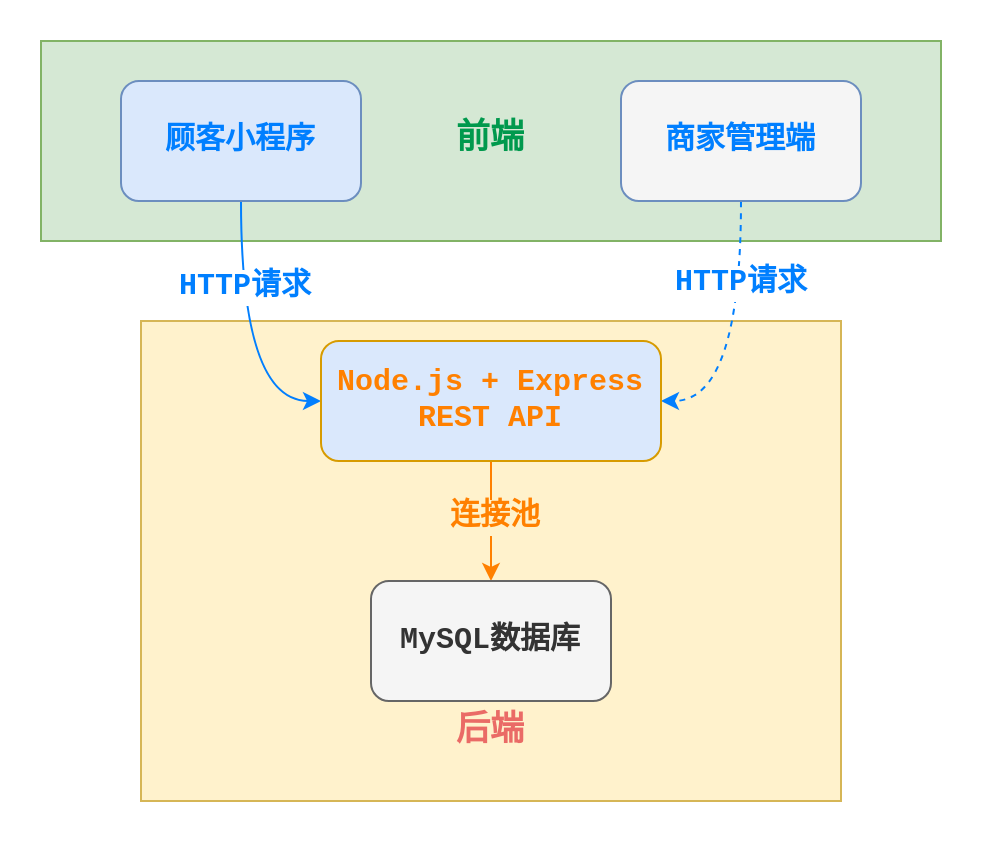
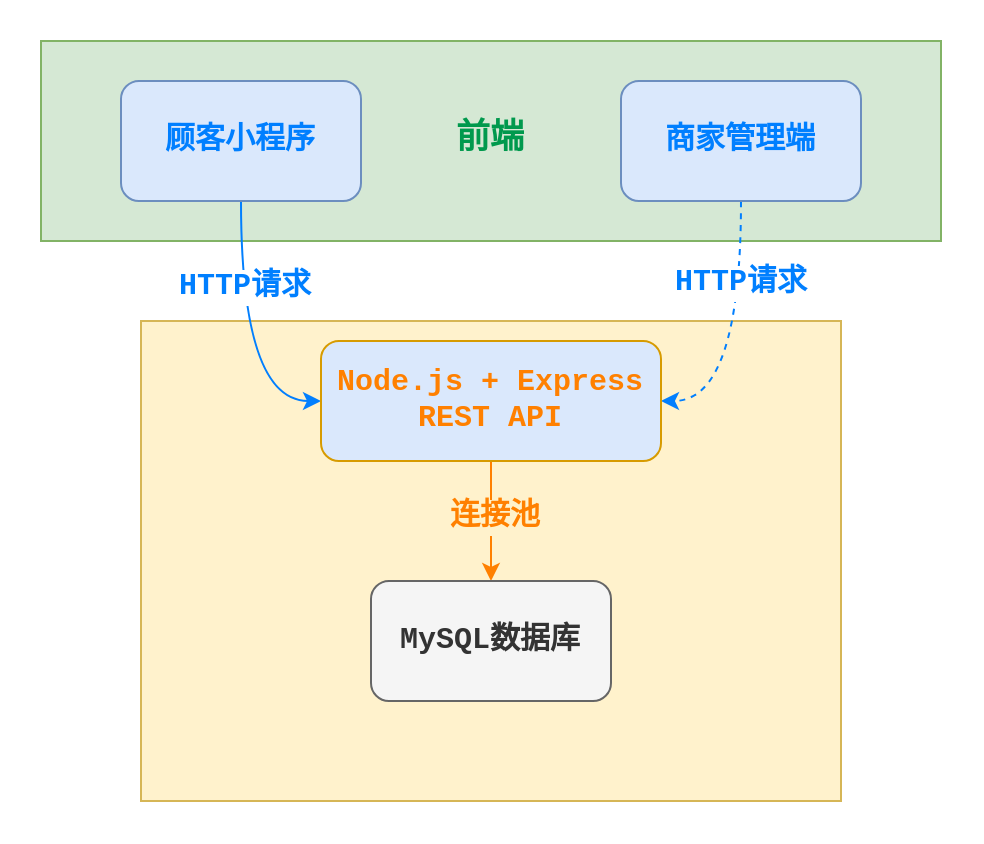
node "商家管理端": fillcolor #f5f5f5 -> #dae8fc
node "后端": removed
